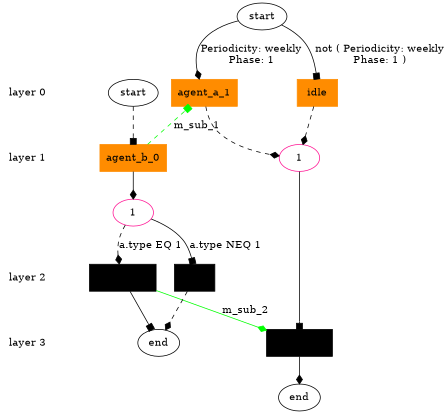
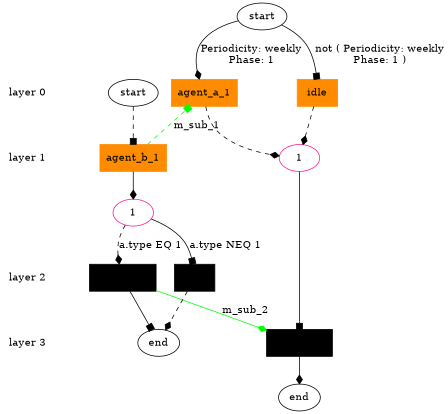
node "agent_b_0": label "agent_b_0" -> "agent_b_1"
